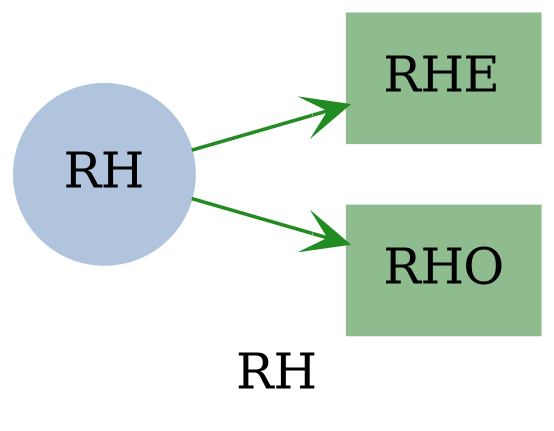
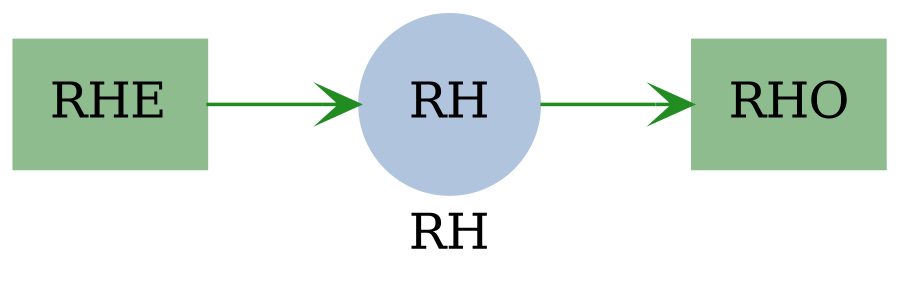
edge "RH" -> "RHE": reversed
